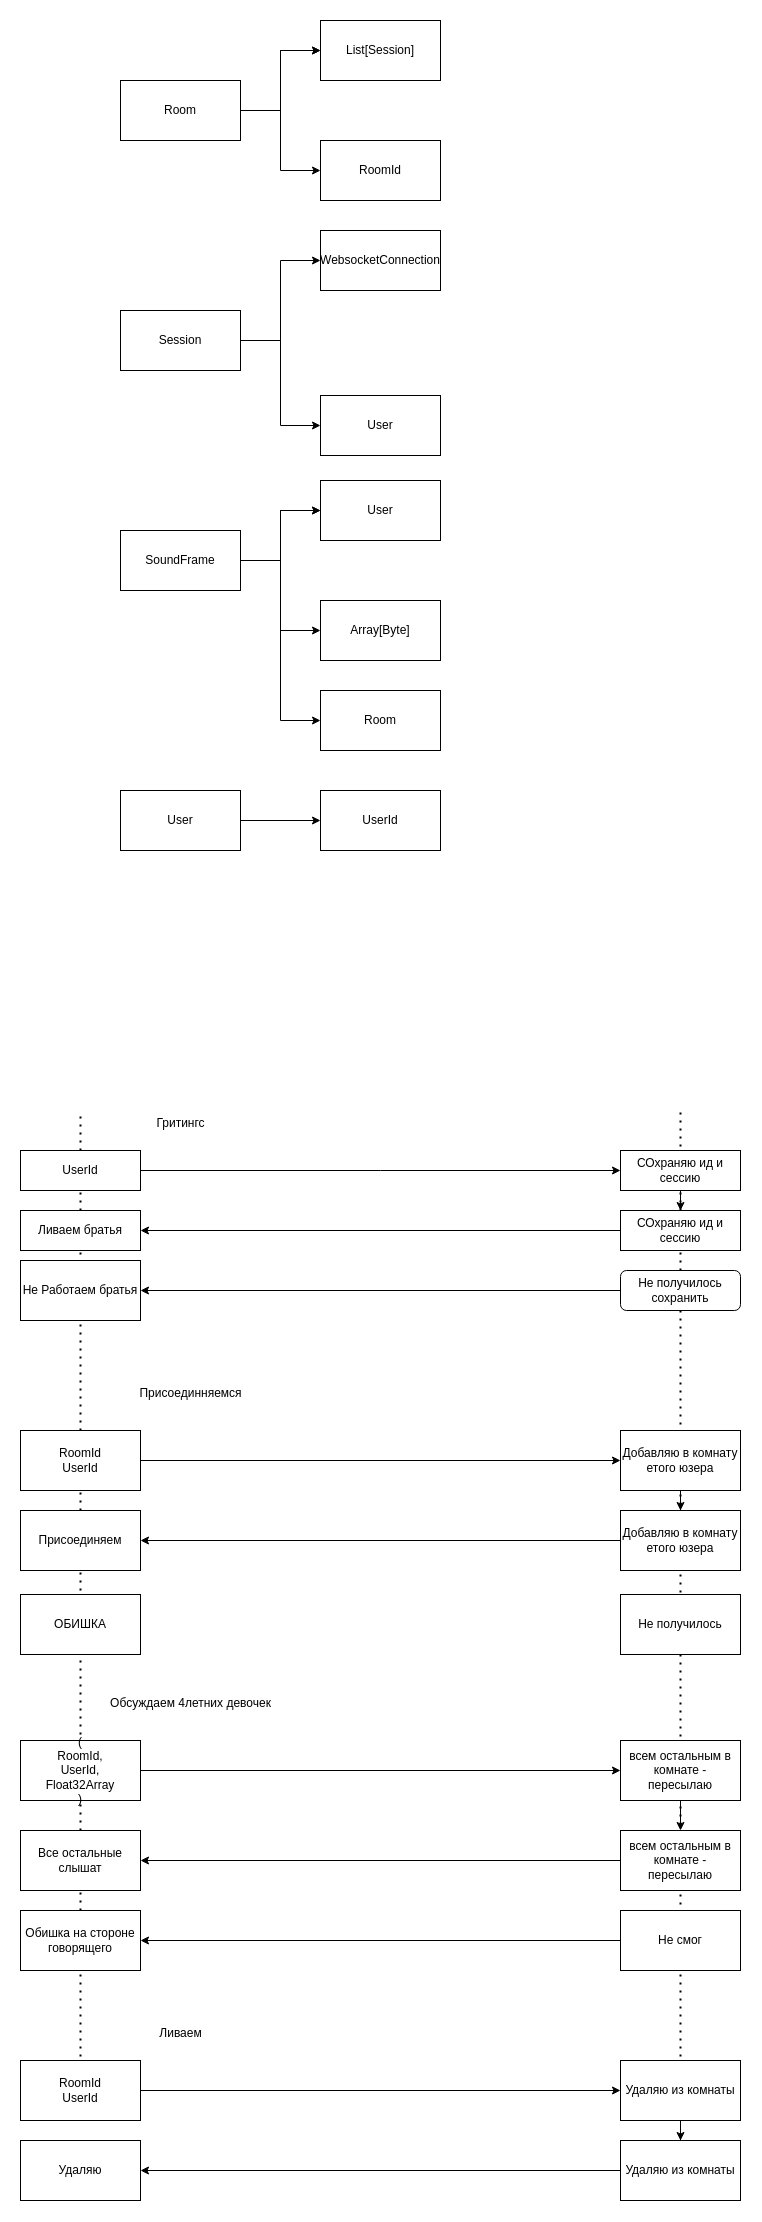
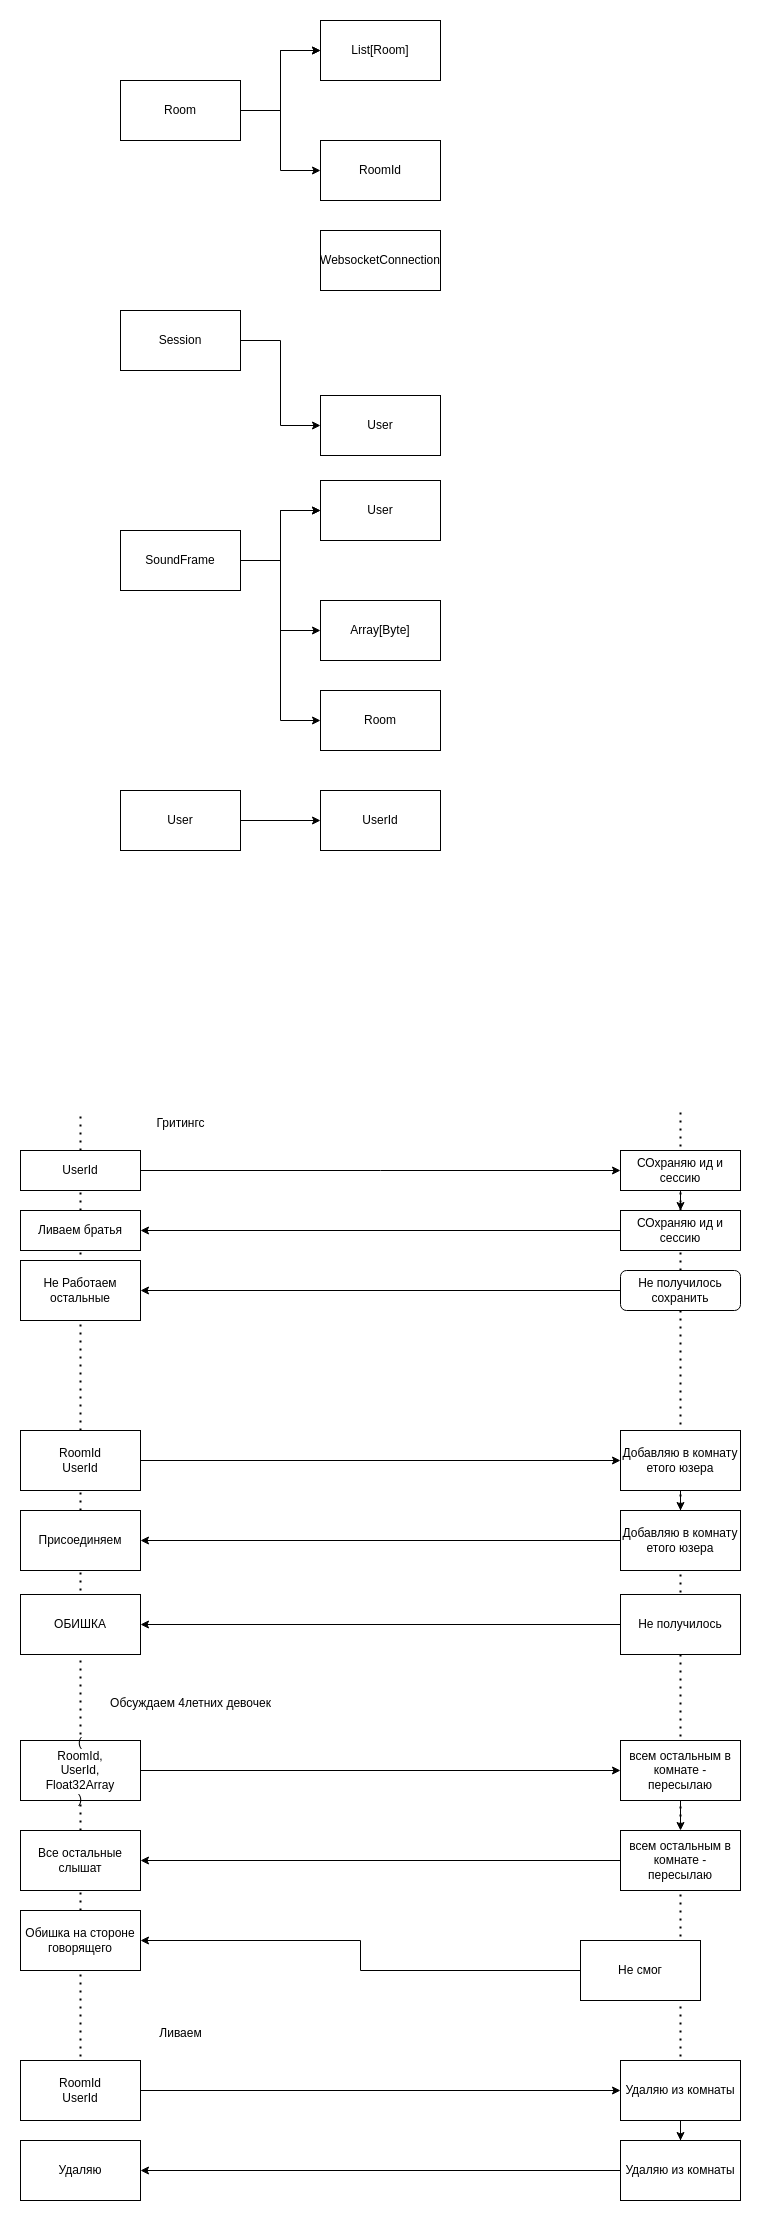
node "List[Session]": label "List[Session]" -> "List[Room]"
edge "Session" -> "WebsocketConnection": removed
node "Не Работаем братья": label "Не Работаем братья" -> "Не Работаем остальные"
node "Присоединняемся": removed
edge "Не получилось" -> "ОБИШКА": added
node "Не смог": moved (681, 1941) -> (641, 1971)
